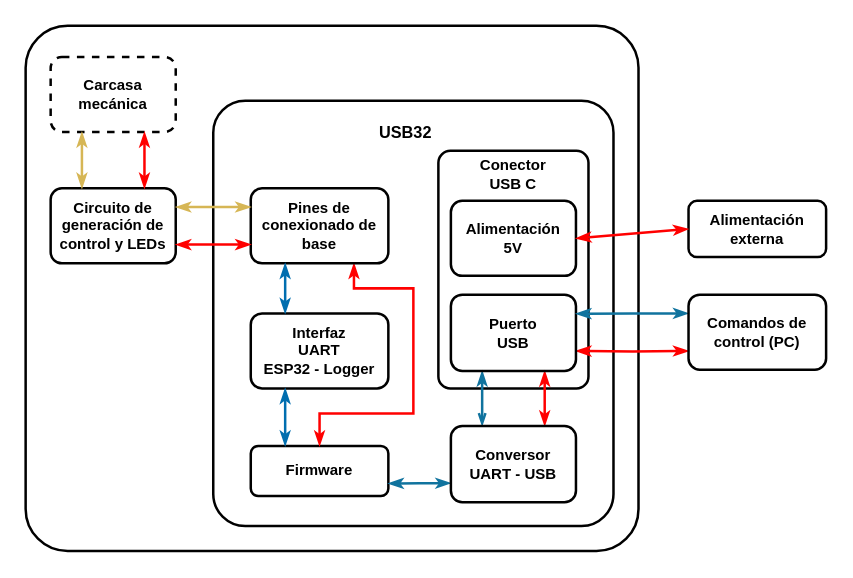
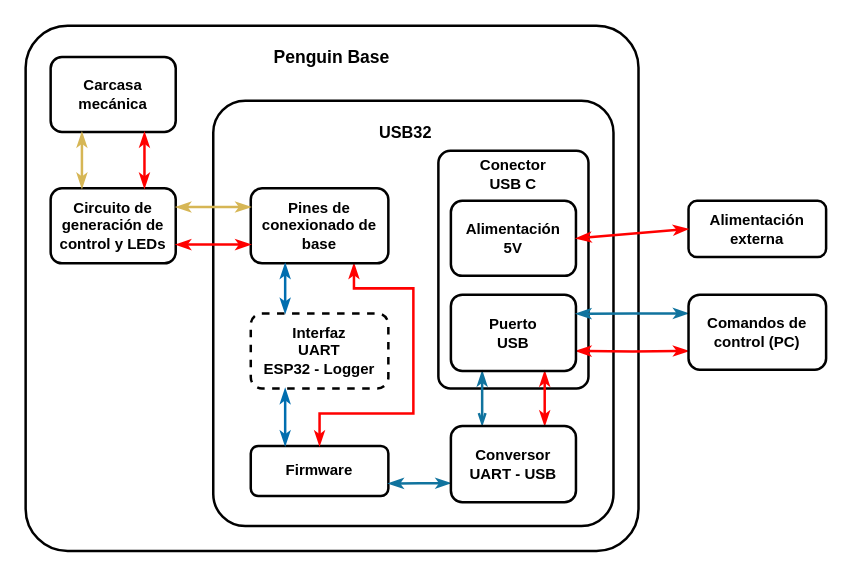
node "Penguin Base": added
node "Carcasa mecánica": style dashed -> solid
node "Interfaz UART ESP32 - Logger": style solid -> dashed
